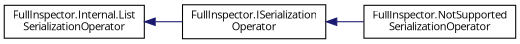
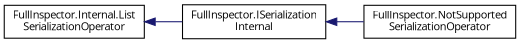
node "FullInspector.ISerialization Operator": label "FullInspector.ISerialization Operator" -> "FullInspector.ISerialization Internal"
